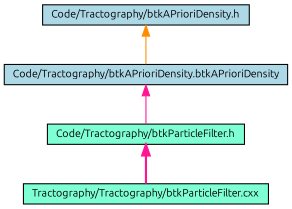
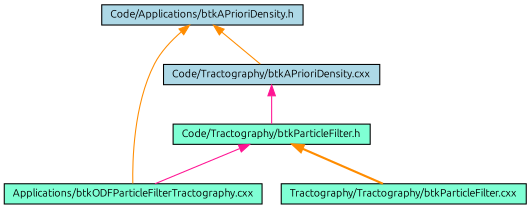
node "Code/Tractography/btkAPrioriDensity.h": label "Code/Tractography/btkAPrioriDensity.h" -> "Code/Applications/btkAPrioriDensity.h"
node "Code/Tractography/btkAPrioriDensity.btkAPrioriDensity": label "Code/Tractography/btkAPrioriDensity.btkAPrioriDensity" -> "Code/Tractography/btkAPrioriDensity.cxx"
edge "Tractography/Tractography/btkParticleFilter.cxx" -> "Code/Tractography/btkParticleFilter.h": color deeppink -> darkorange
node "Applications/btkODFParticleFilterTractography.cxx": added
